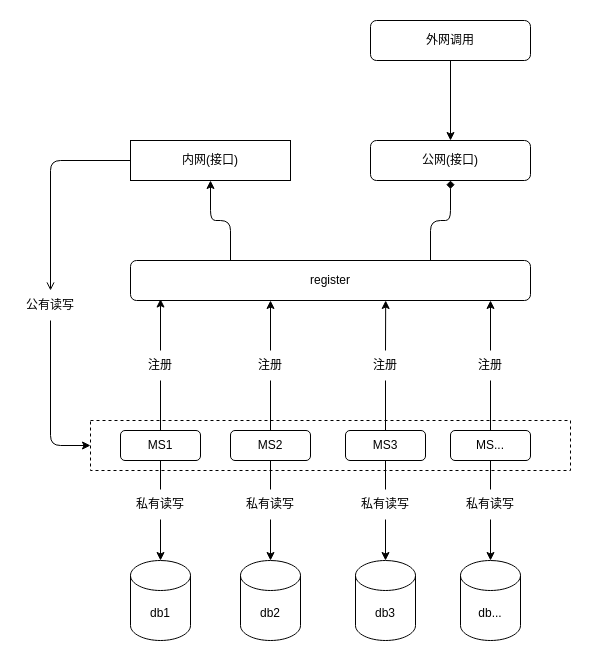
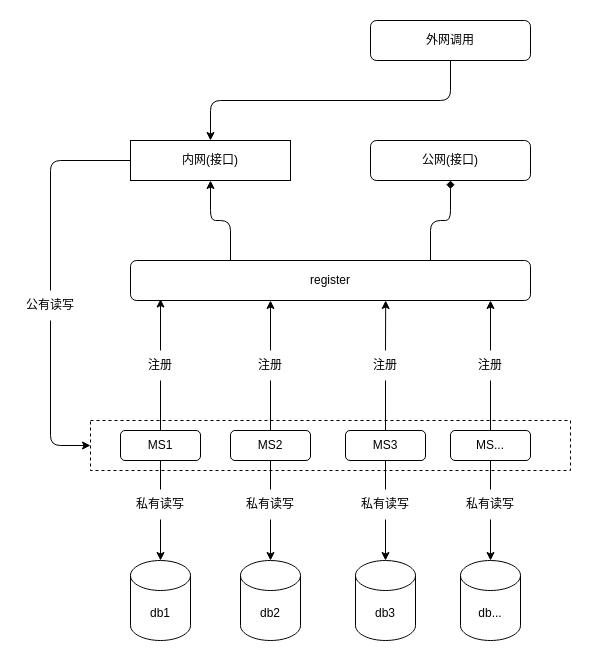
edge "外网调用" -> "公网(接口)": now "外网调用" -> "内网(接口)"
edge "内网(接口)" -> "公有读写": arrowhead open -> none
